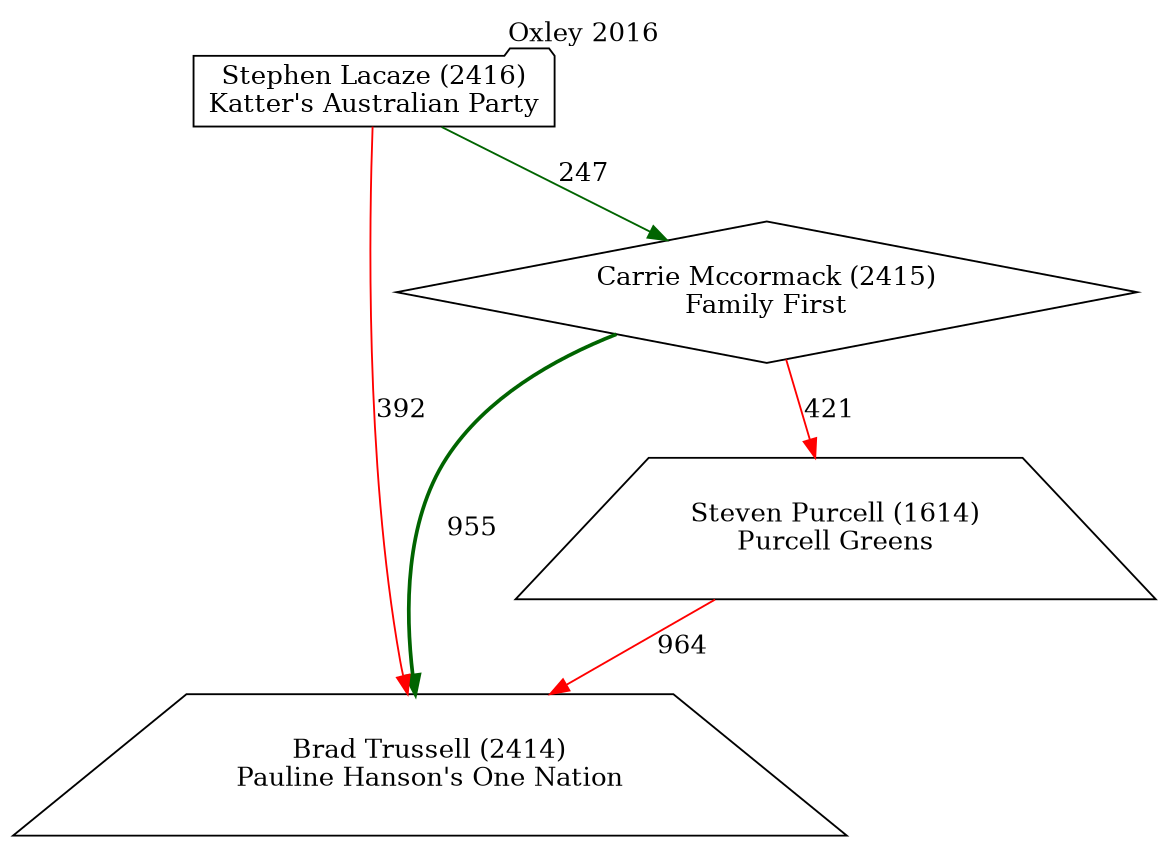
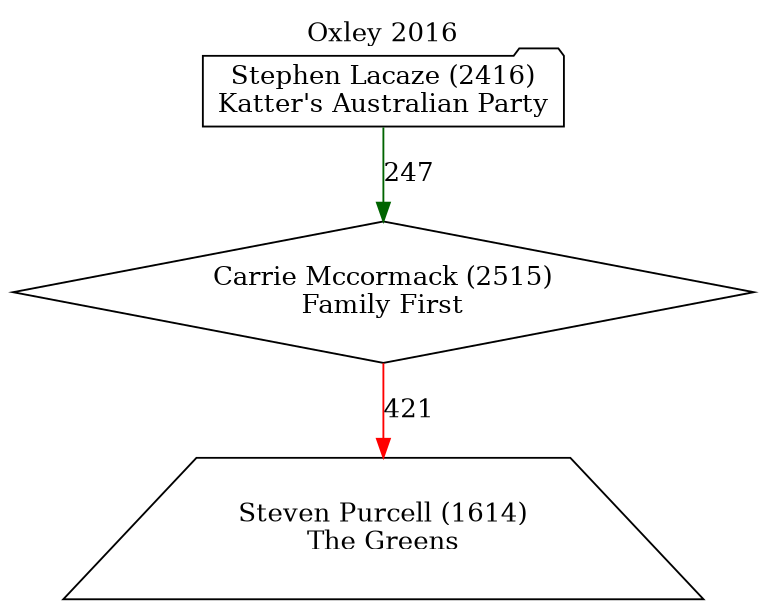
node "Carrie Mccormack (2415) Family First": label "Carrie Mccormack (2415) Family First" -> "Carrie Mccormack (2515) Family First"
node "Steven Purcell (1614) Purcell Greens": label "Steven Purcell (1614) Purcell Greens" -> "Steven Purcell (1614) The Greens"
node "Brad Trussell (2414) Pauline Hanson's One Nation": removed
